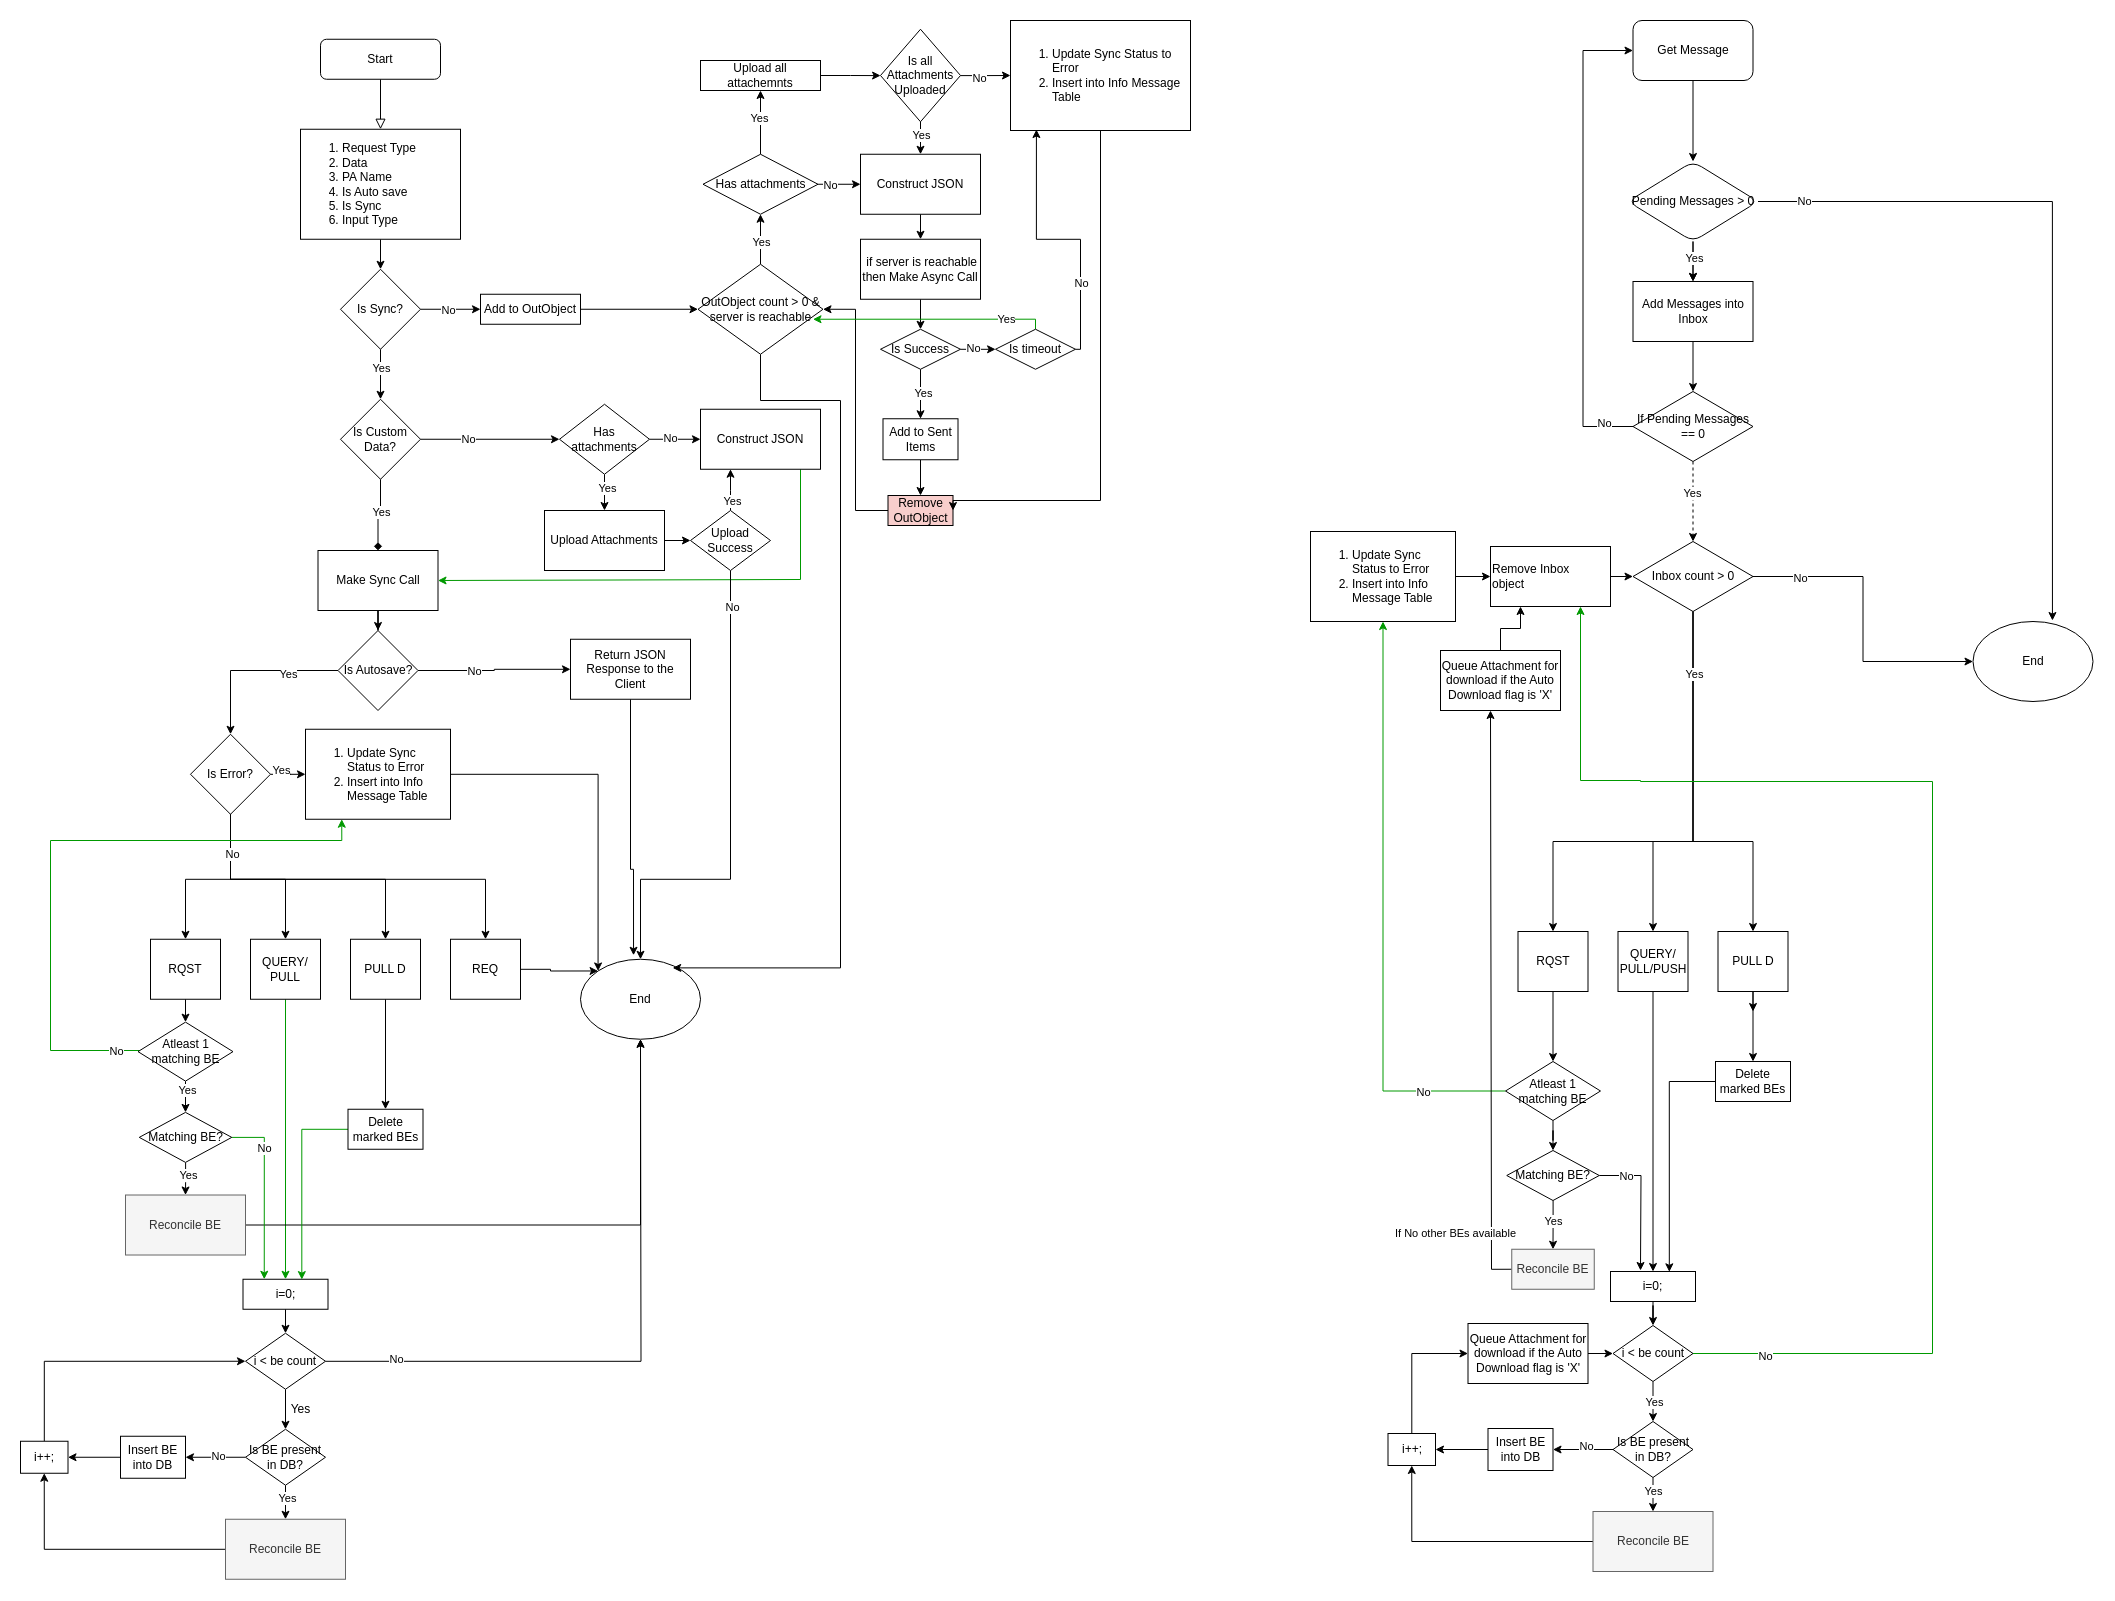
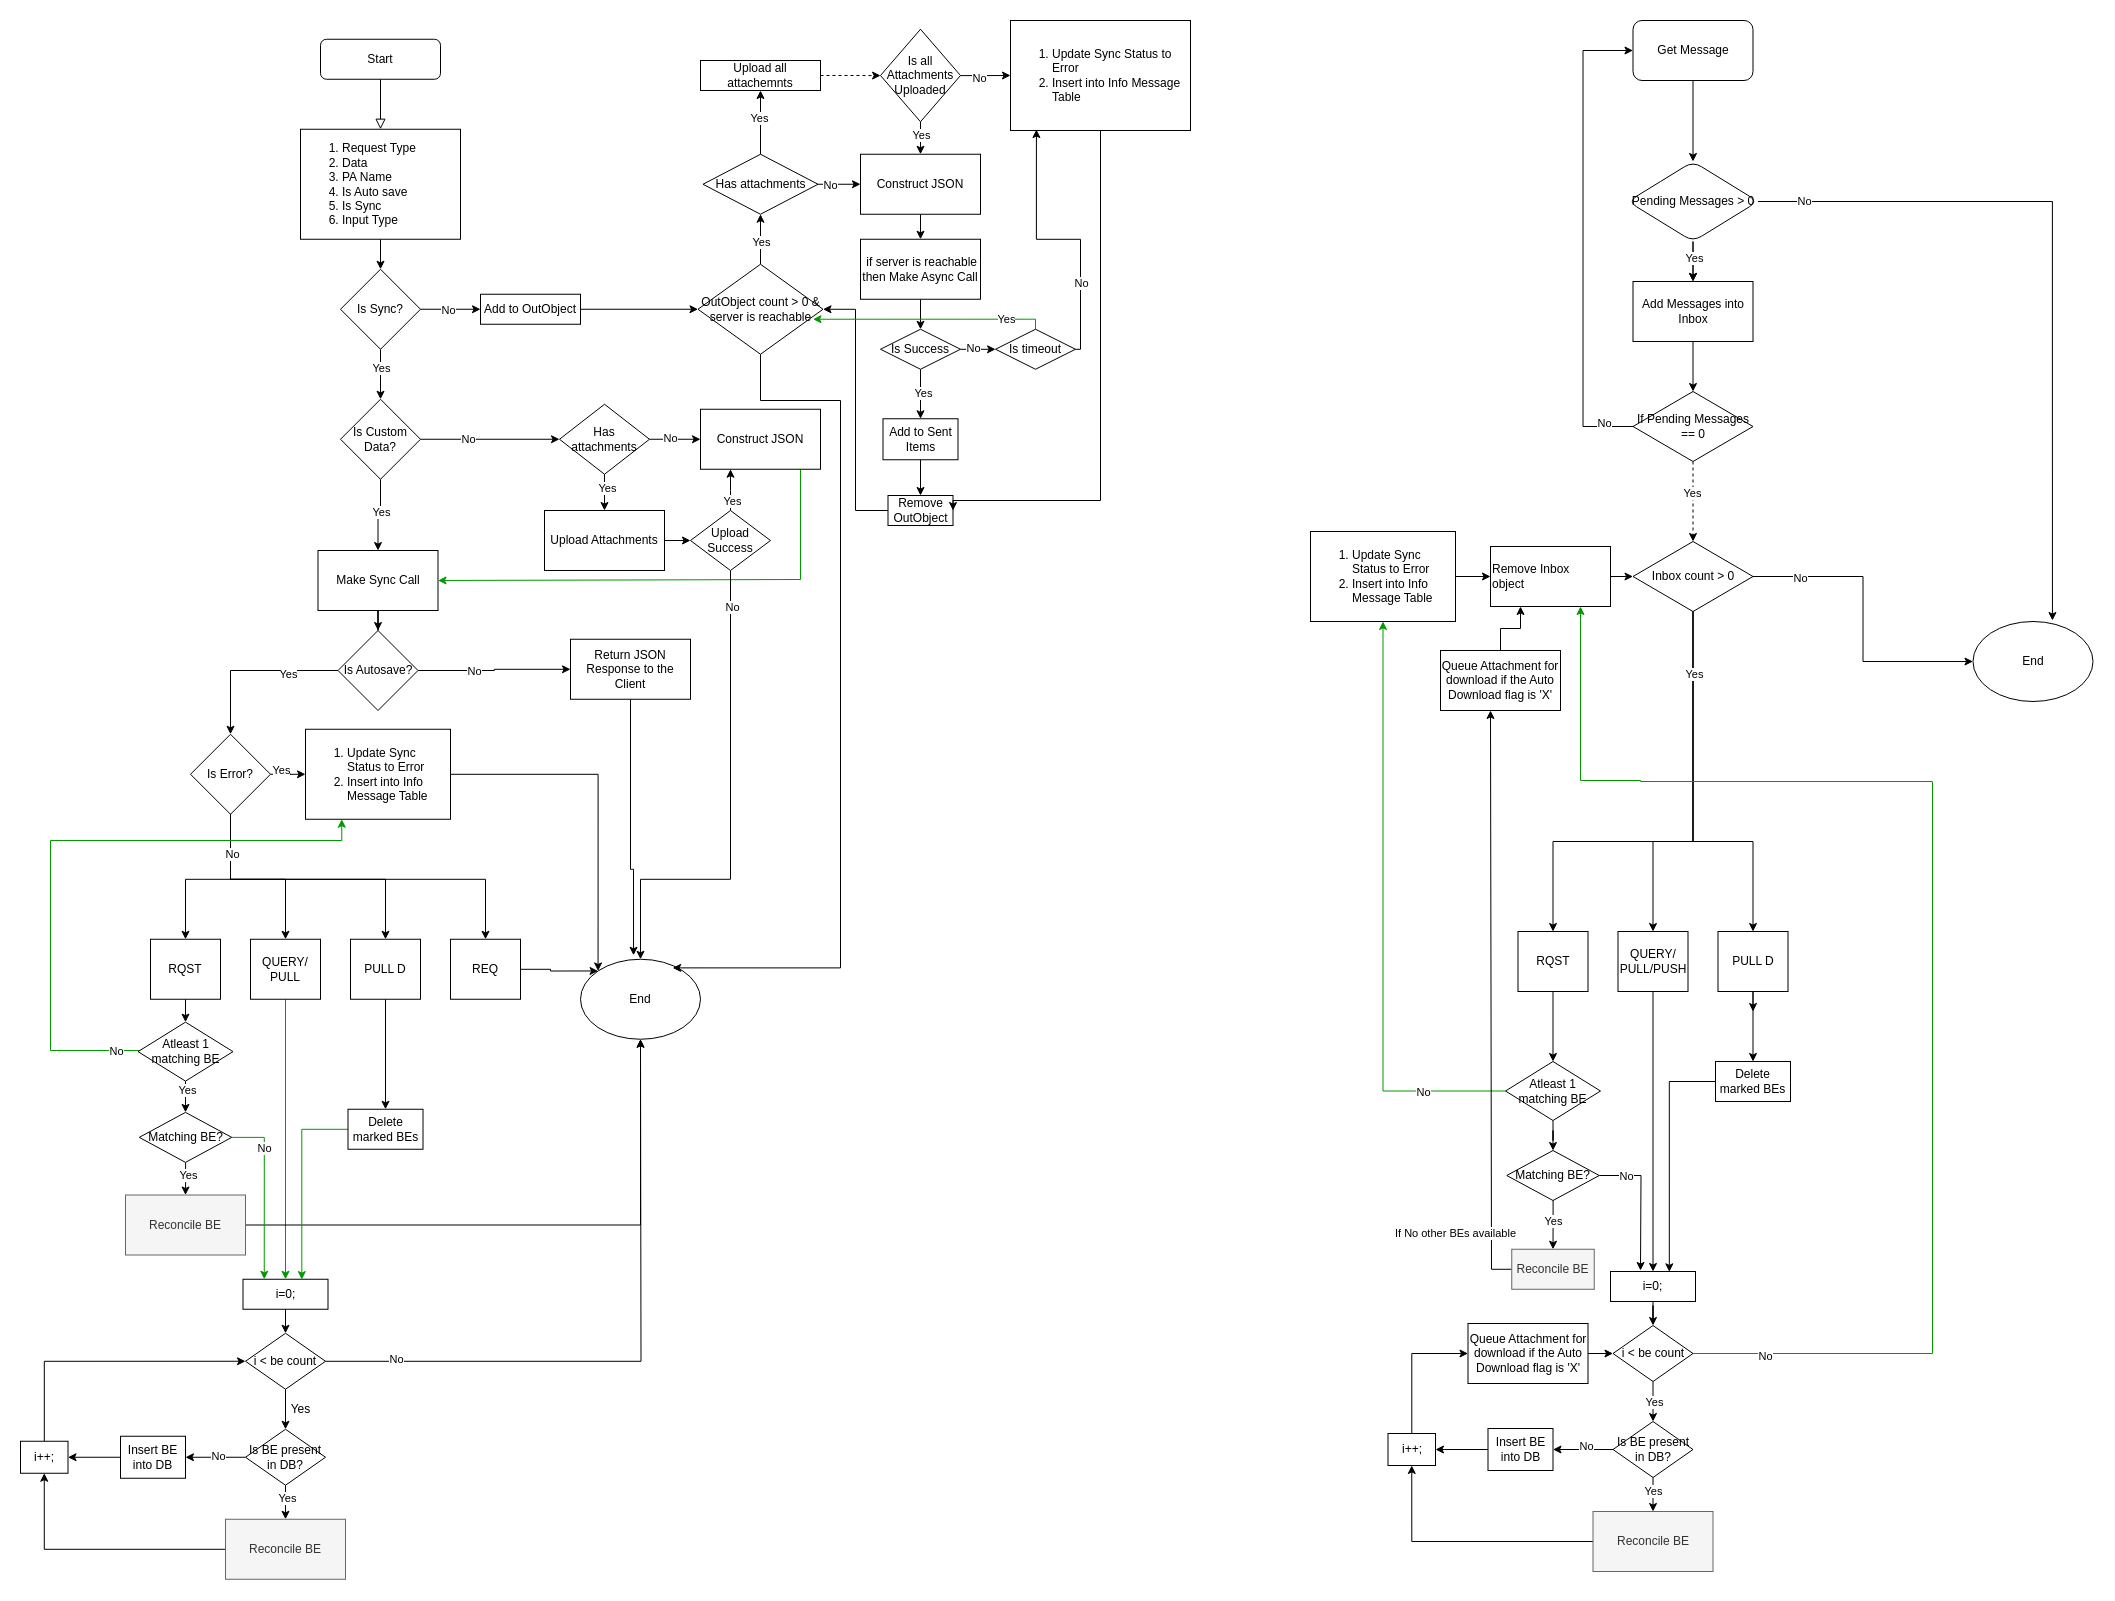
edge "Upload all attachemnts" -> "Is all Attachments Uploaded": style solid -> dashed
node "Remove OutObject": fillcolor #f8cecc -> #ffffff
edge "Is Custom Data?" -> "Make Sync Call": arrowhead diamond -> classic
